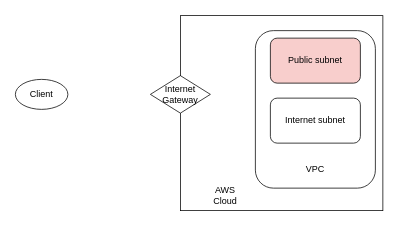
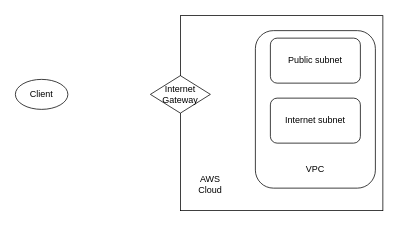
node "Public subnet": fillcolor #f8cecc -> #ffffff
node "AWS Cloud": moved (225, 195) -> (210, 184)
